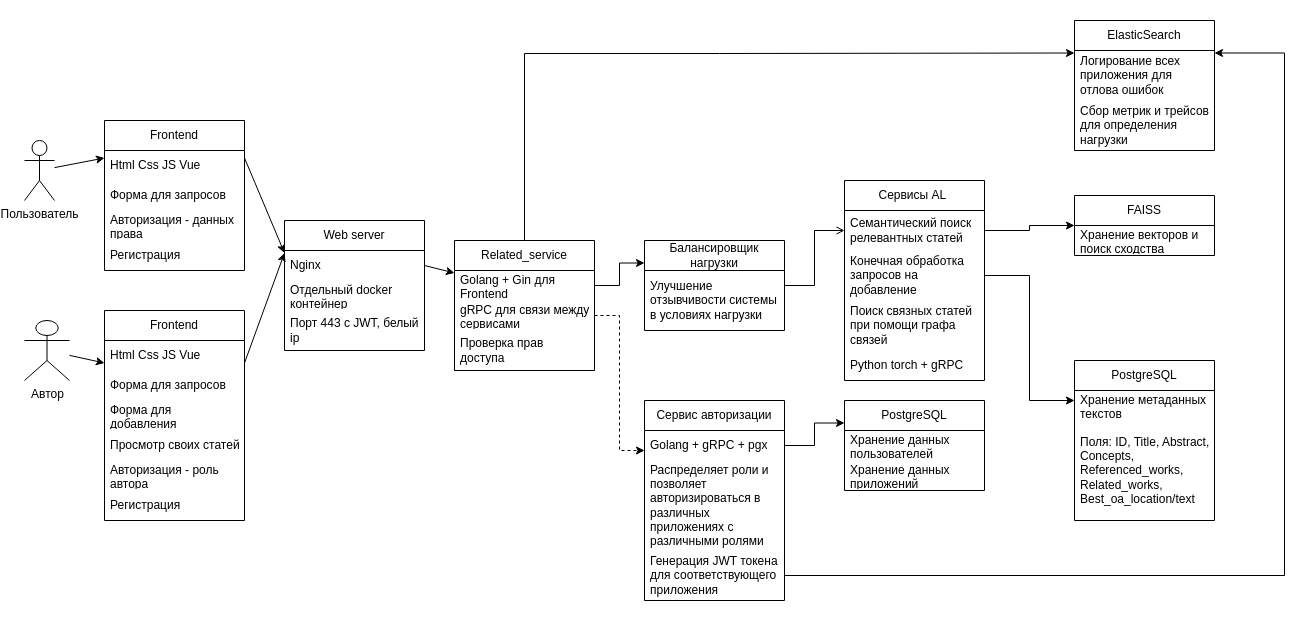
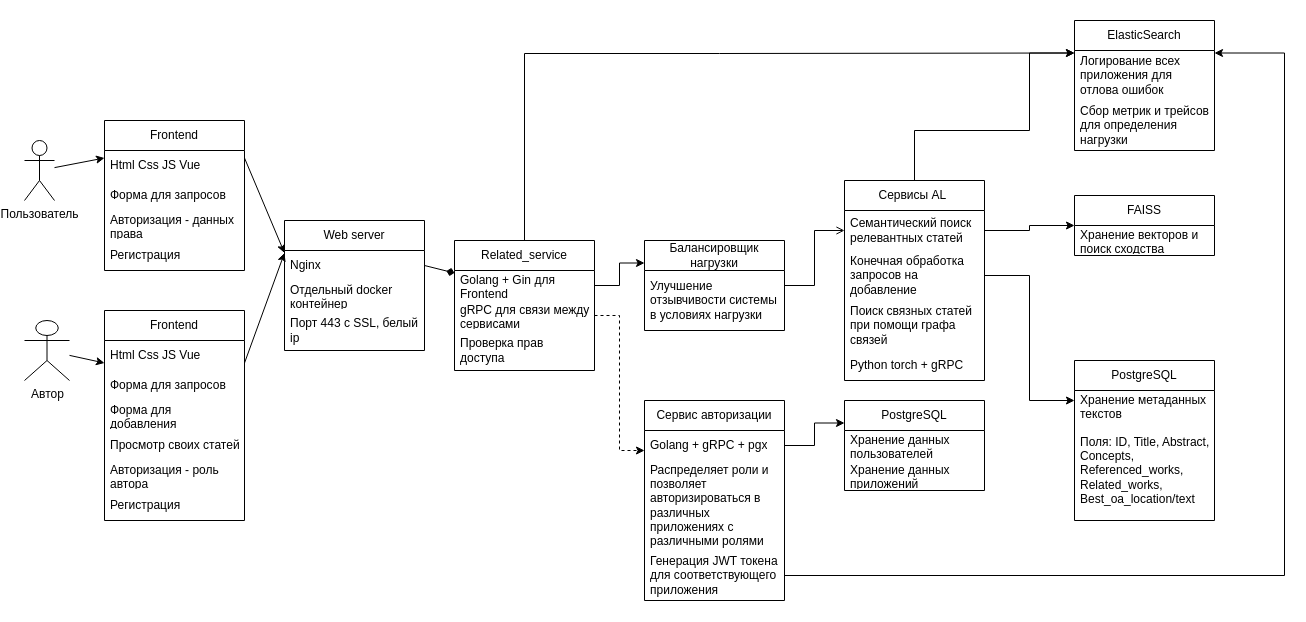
edge "Сервисы AL" -> "ElasticSearch": added
edge "Nginx" -> "Related_service": arrowhead classic -> diamond
node "Порт 443 с JWT, белый ip": label "Порт 443 с JWT, белый ip" -> "Порт 443 с SSL, белый ip"
